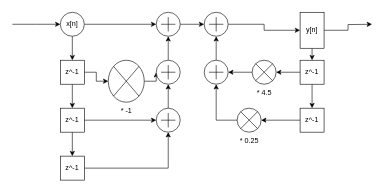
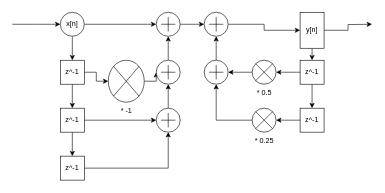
node "* 4.5": label "* 4.5" -> "* 0.5"
node "* 0.25": moved (249, 120) -> (264, 120)
